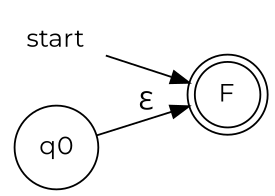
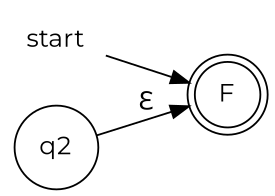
node "q0": label "q0" -> "q2"
